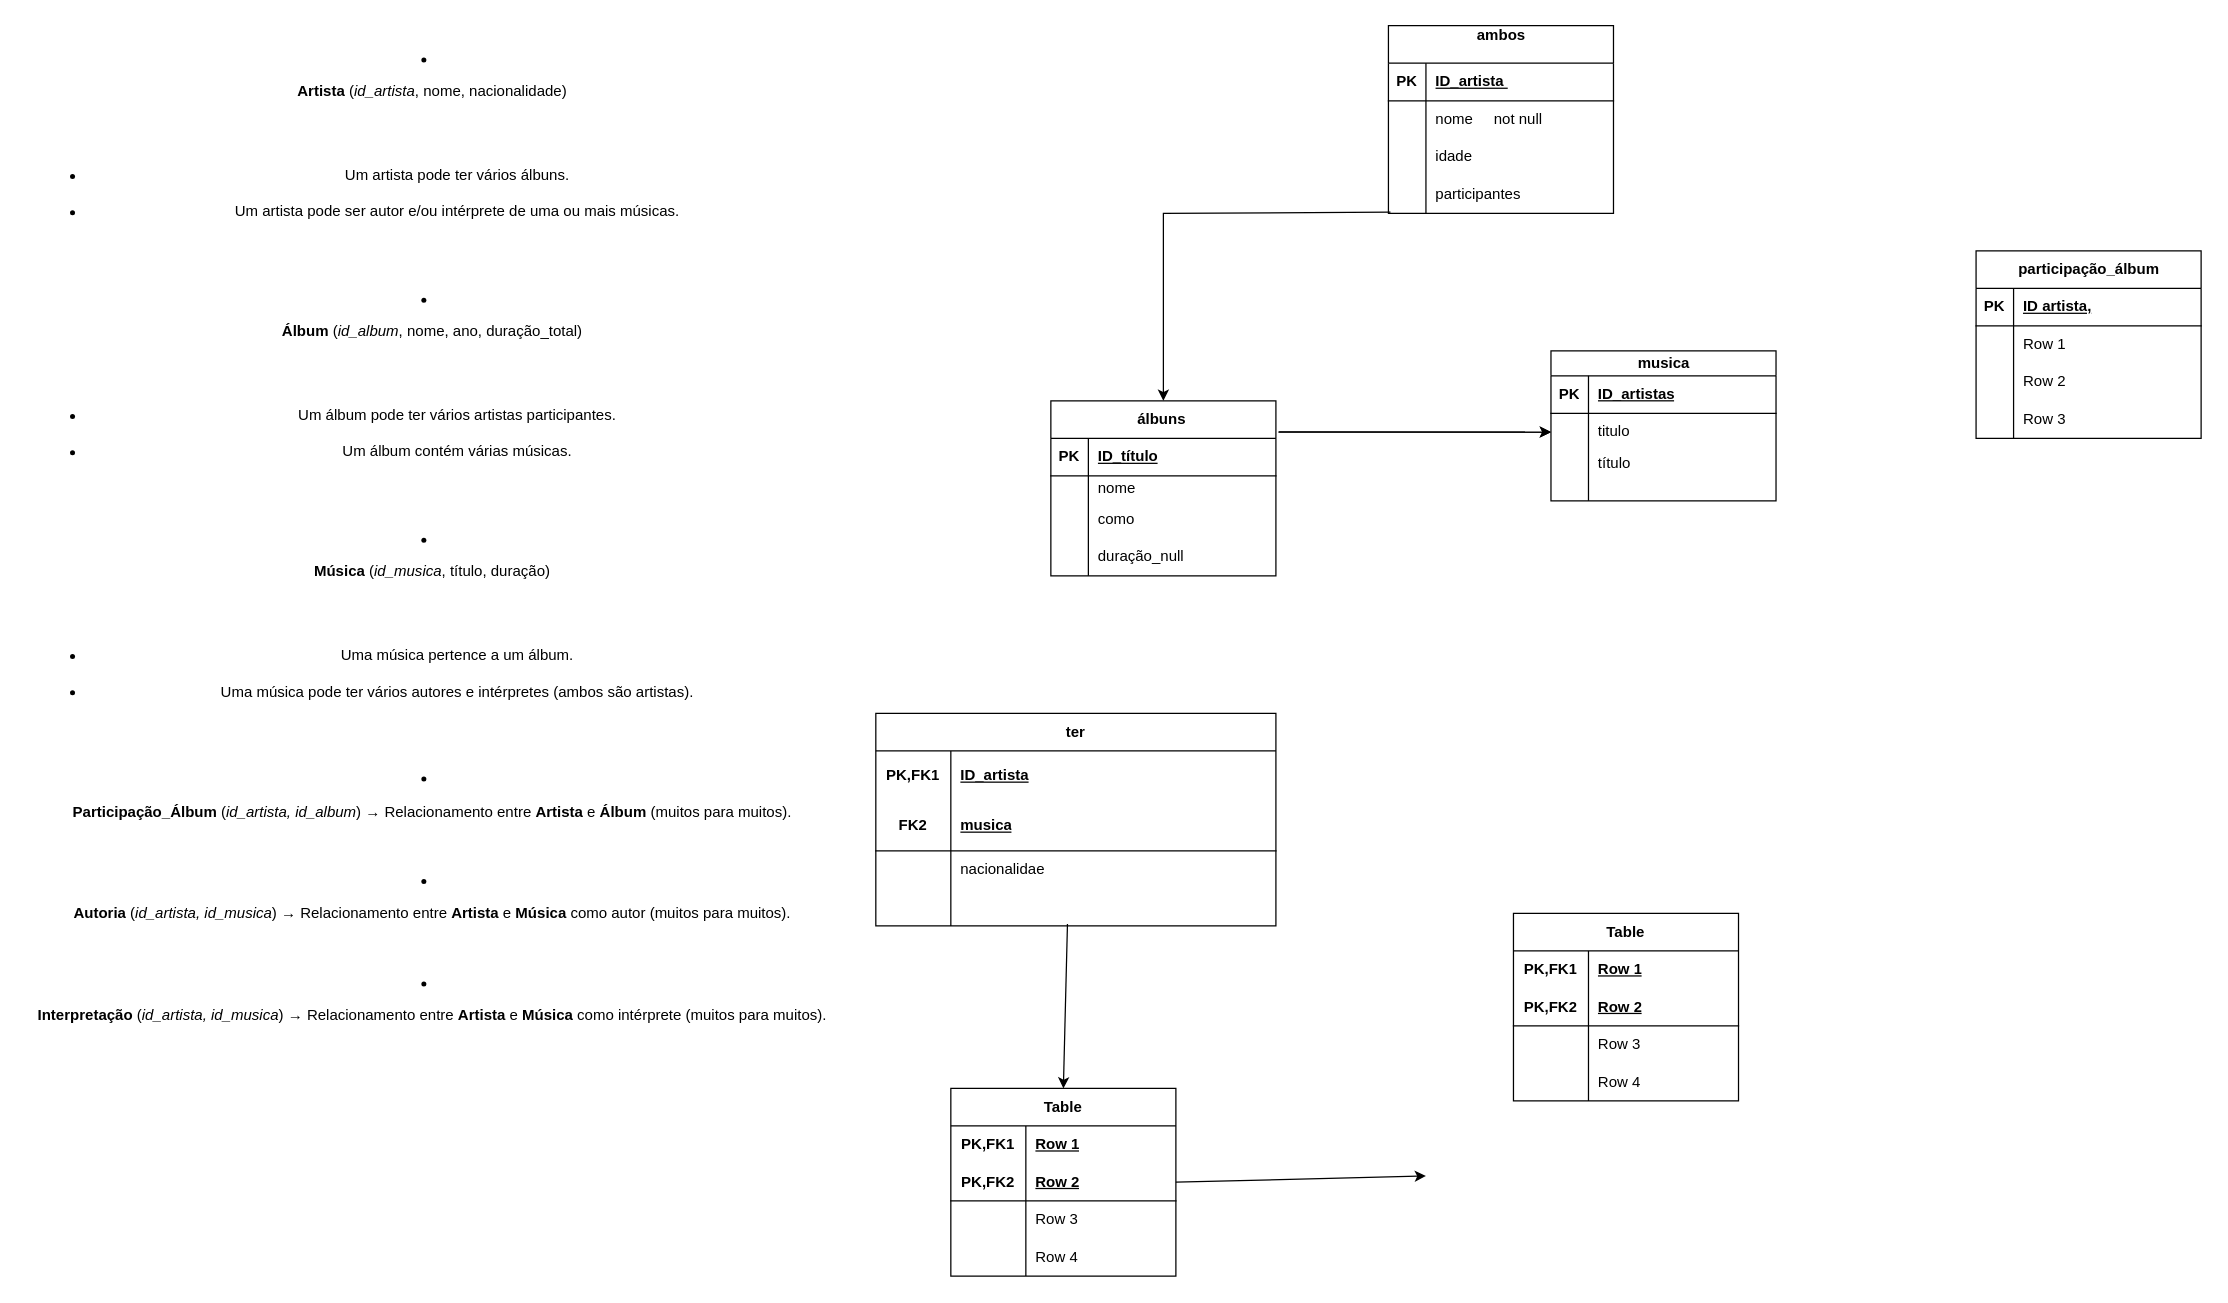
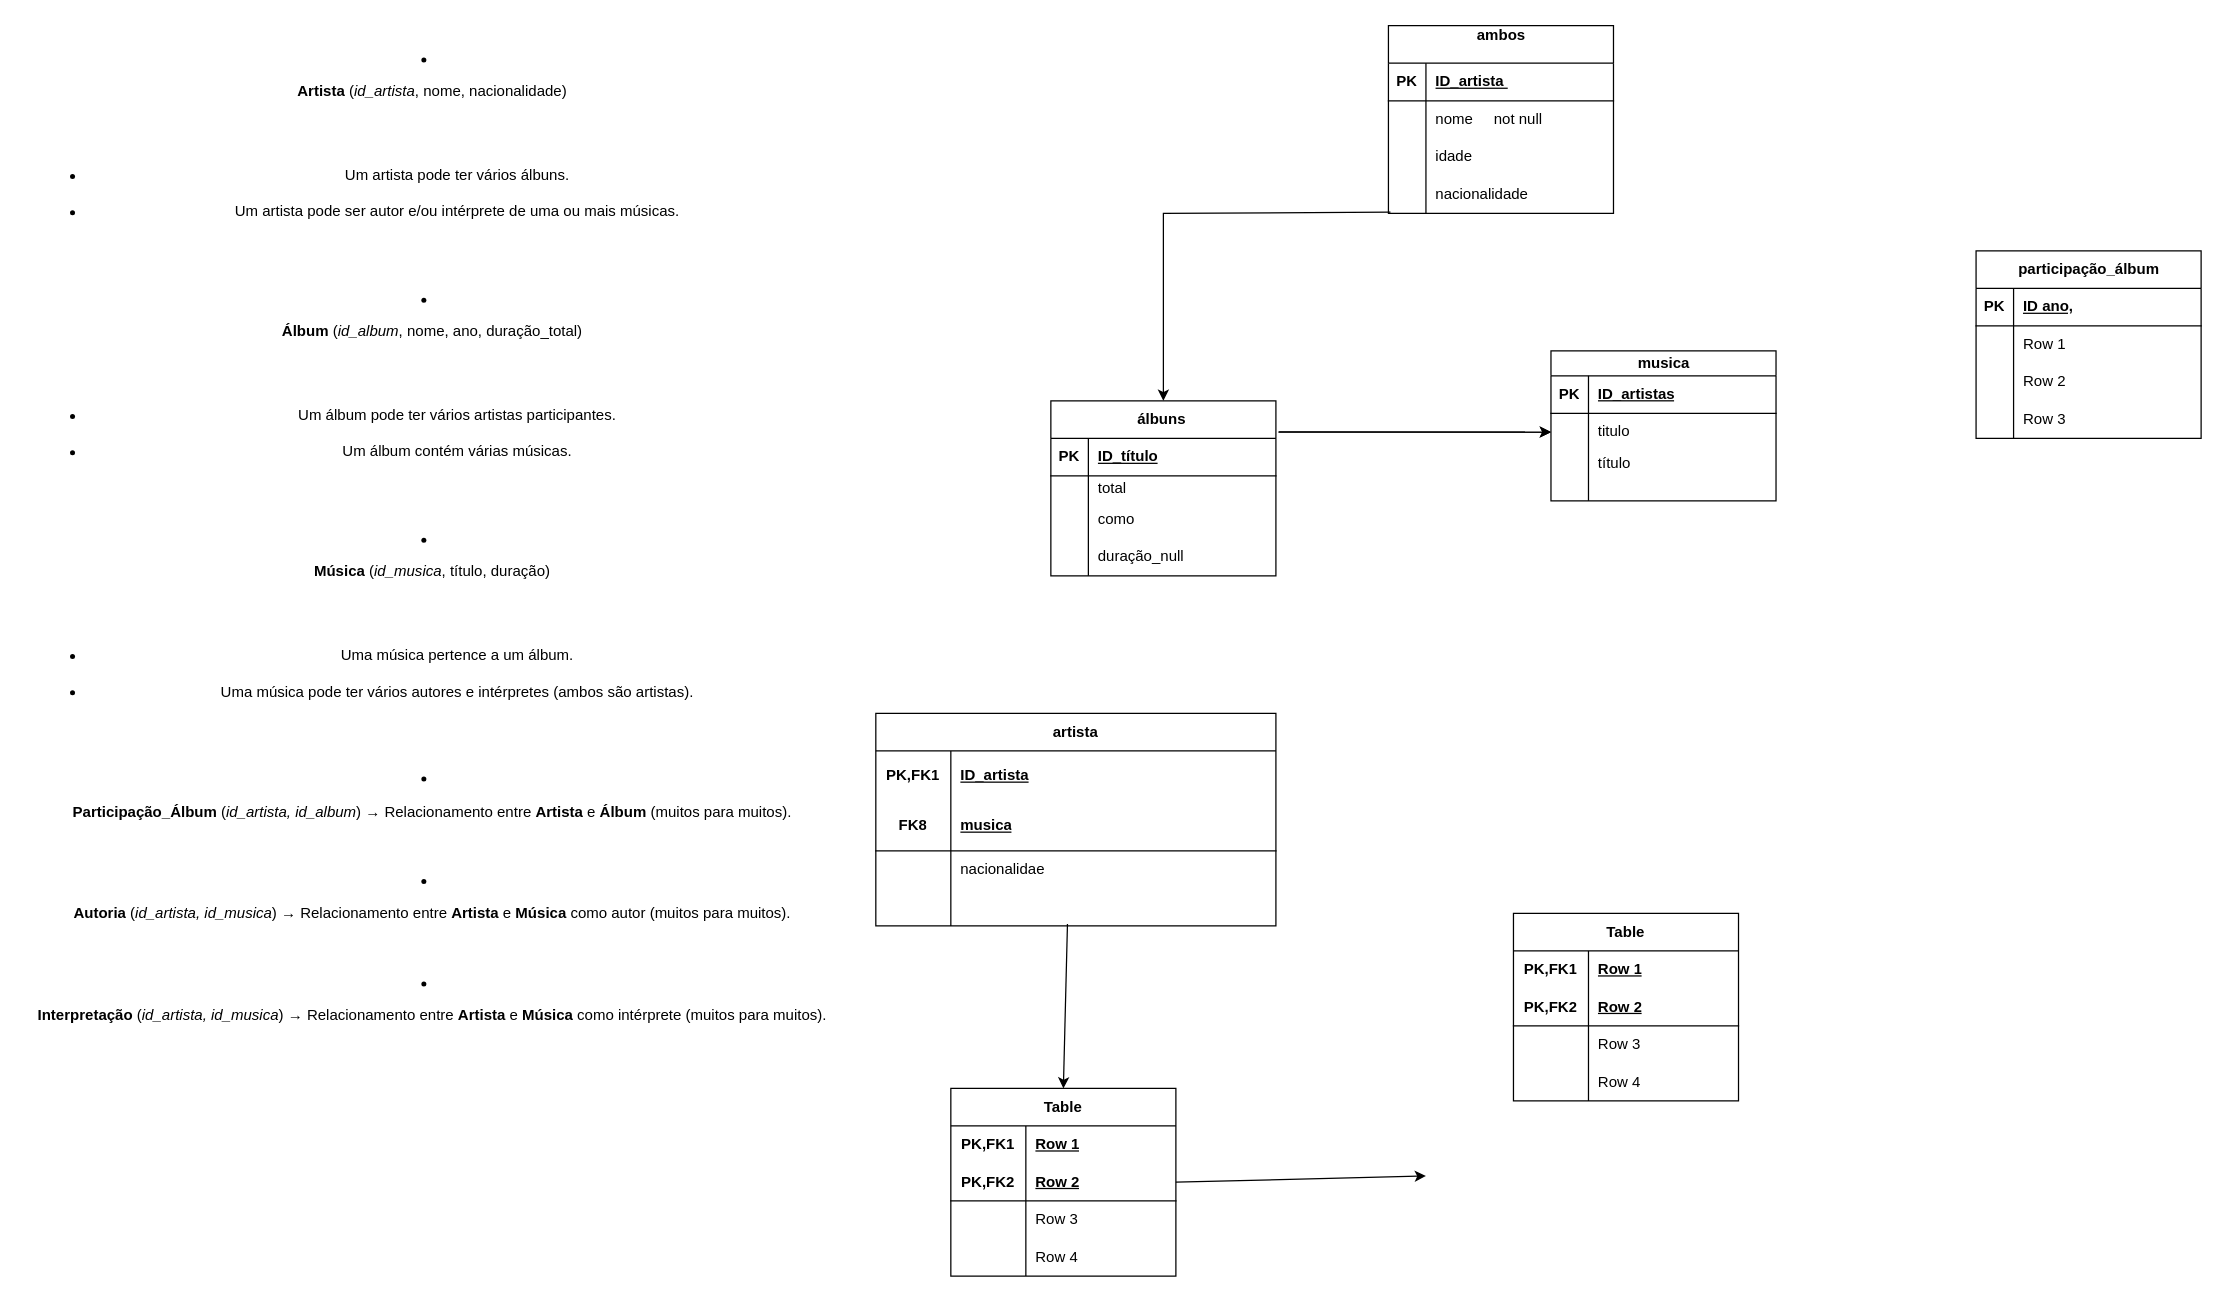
node "participantes": label "participantes" -> "nacionalidade"
node "ID artista,": label "ID artista," -> "ID ano,"
node "nome": label "nome" -> "total"
node "ter": label "ter" -> "artista"
node "FK2": label "FK2" -> "FK8"
